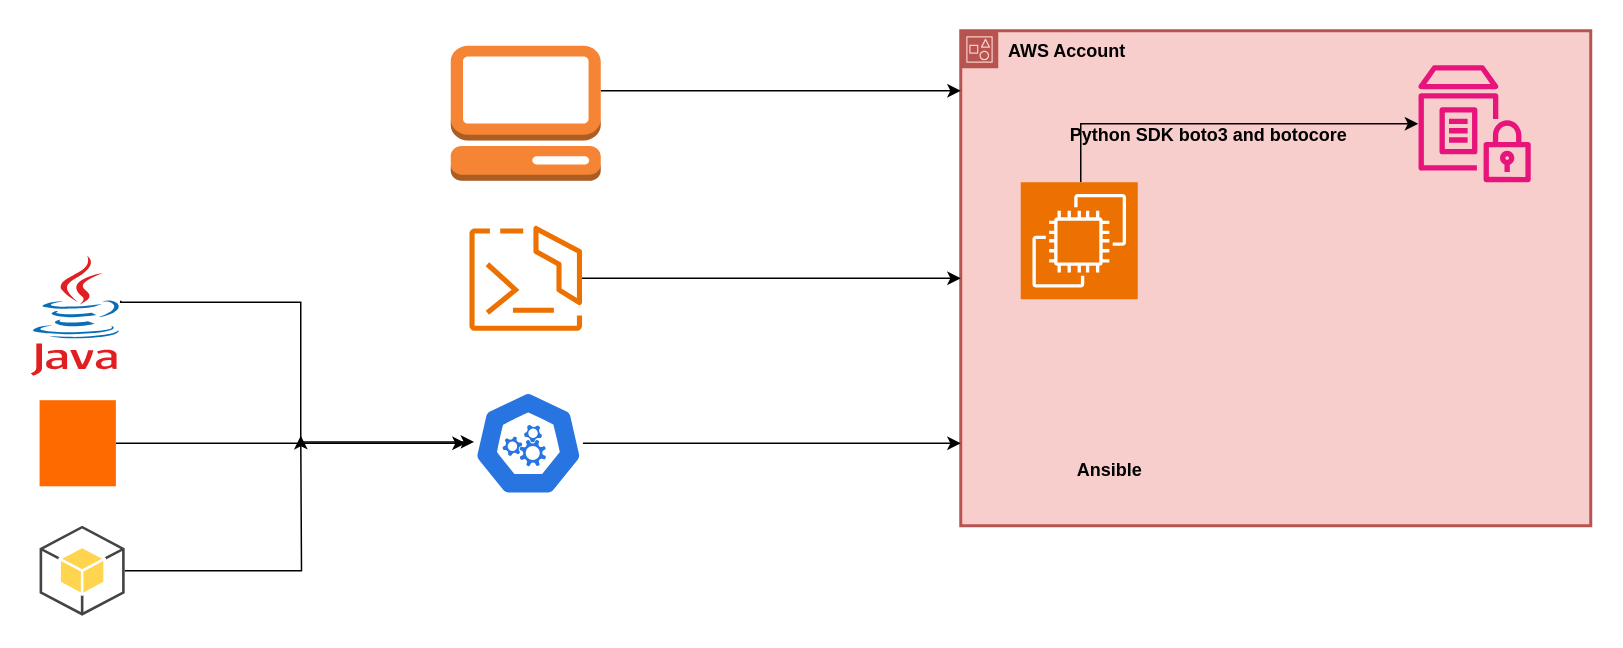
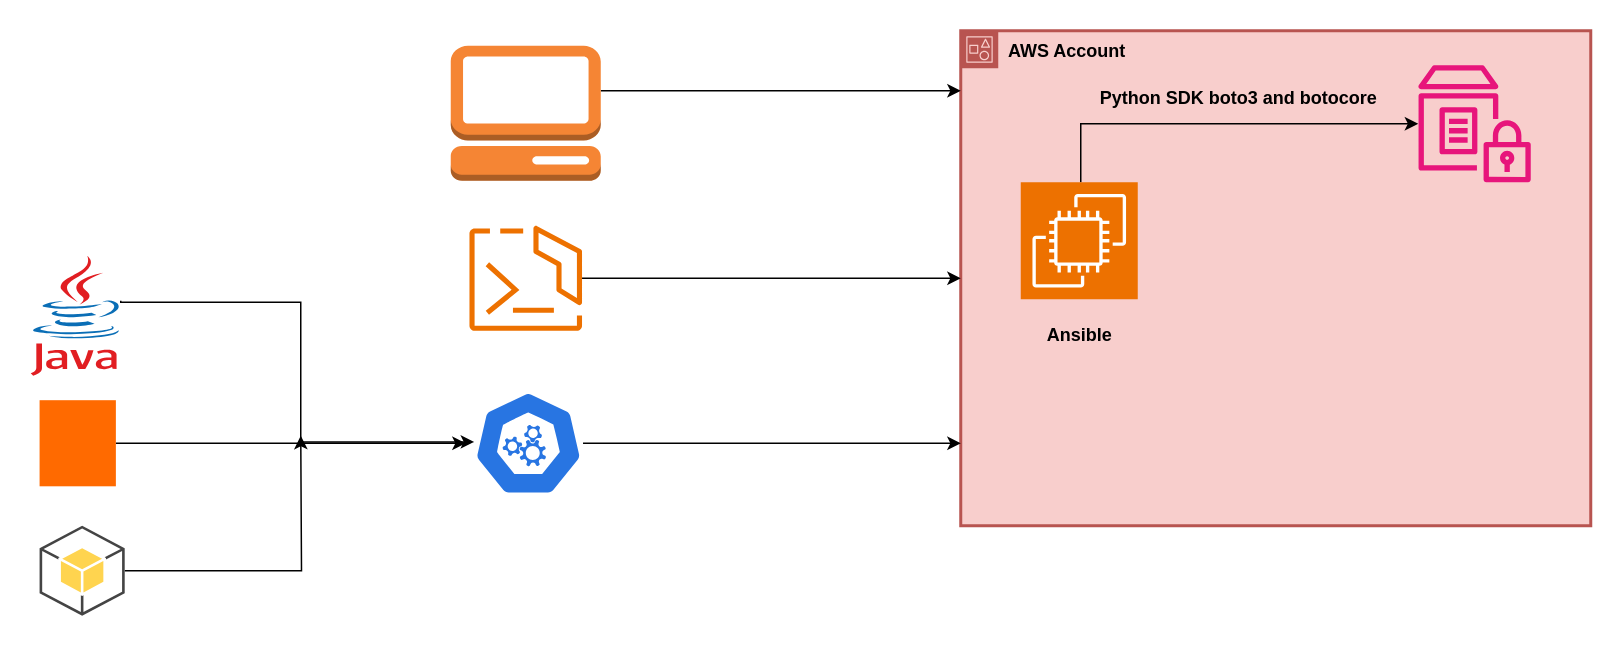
node "Python SDK boto3 and botocore": moved (1208, 136) -> (1238, 98)
node "Ansible": moved (1109, 470) -> (1079, 335)
